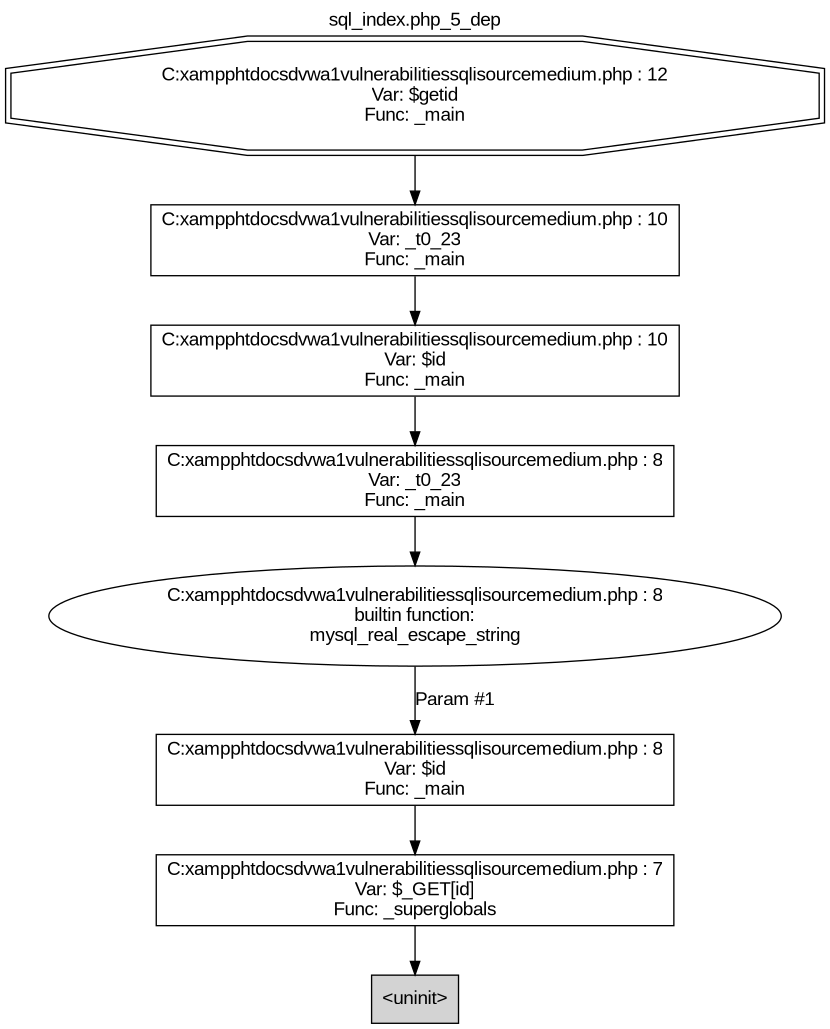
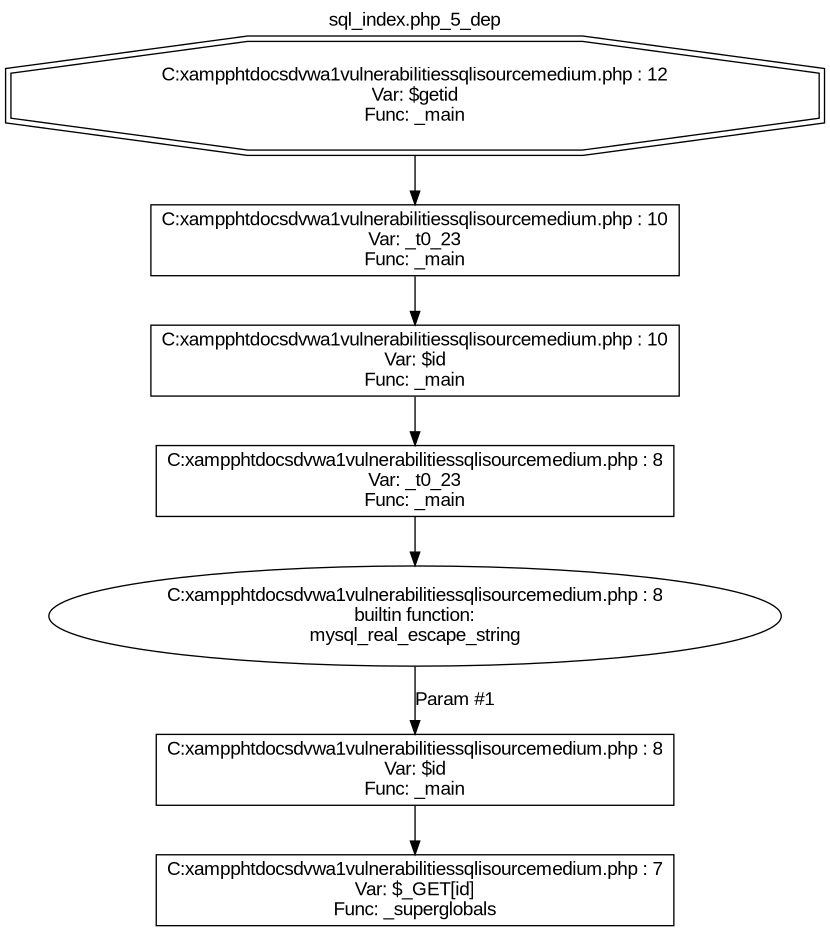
node "<uninit>": removed
